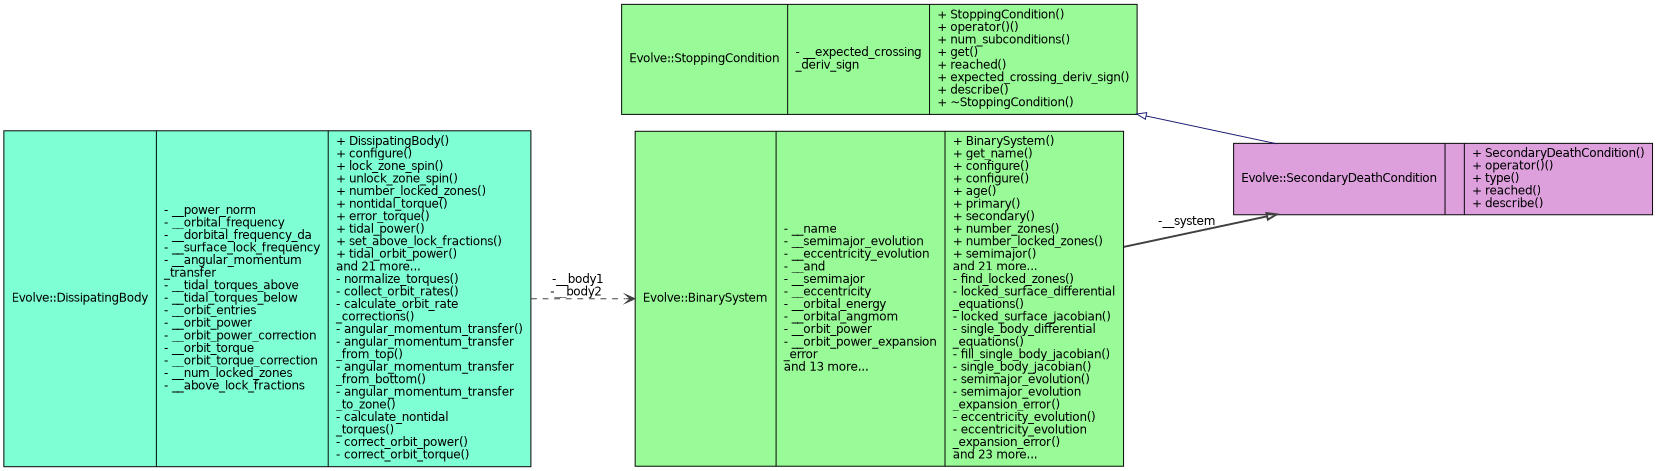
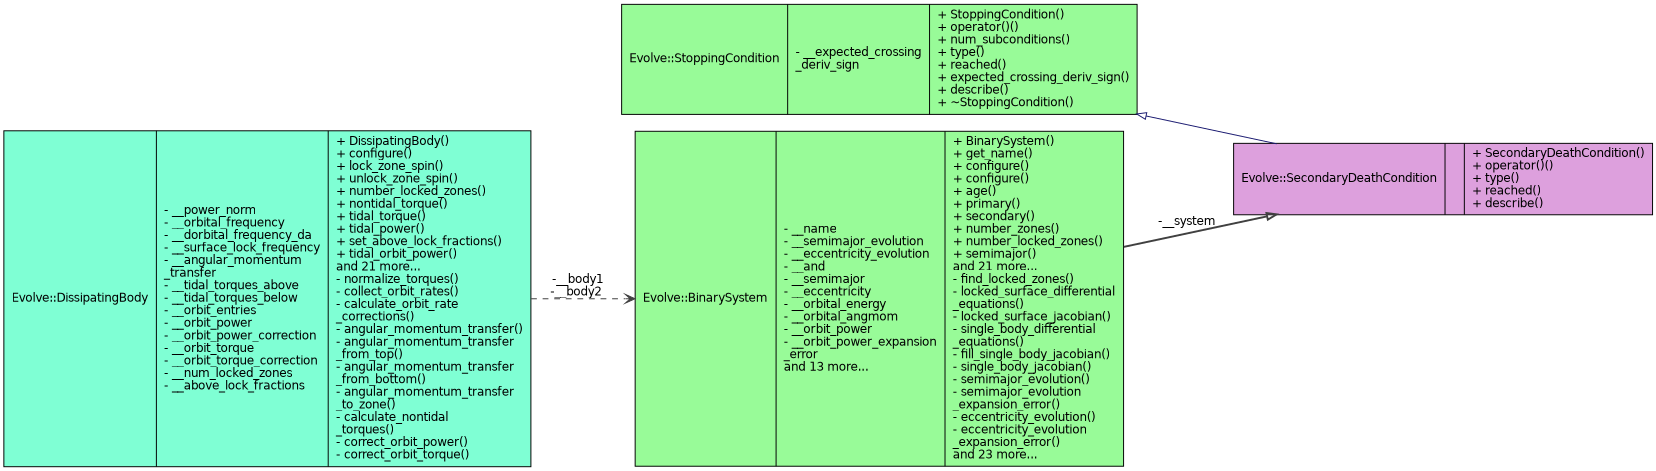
node "Evolve::StoppingCondition": text "+ get()" -> "+ type()"
node "Evolve::DissipatingBody": text "+ error_torque()" -> "+ tidal_torque()"
